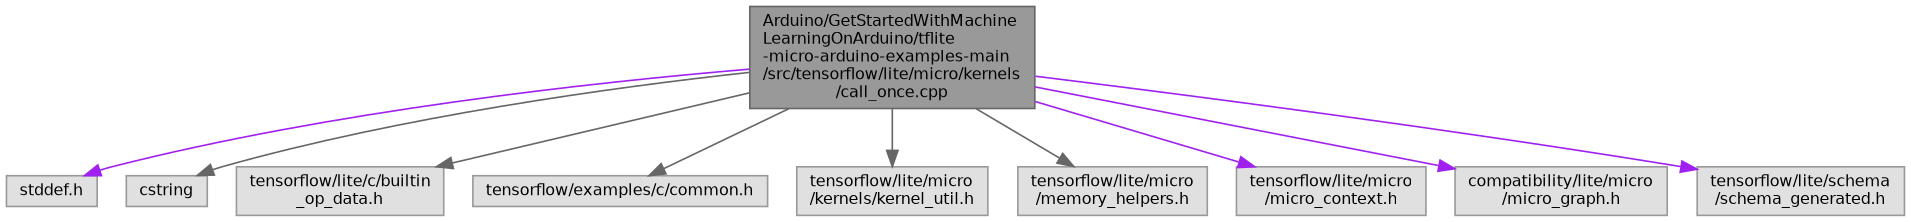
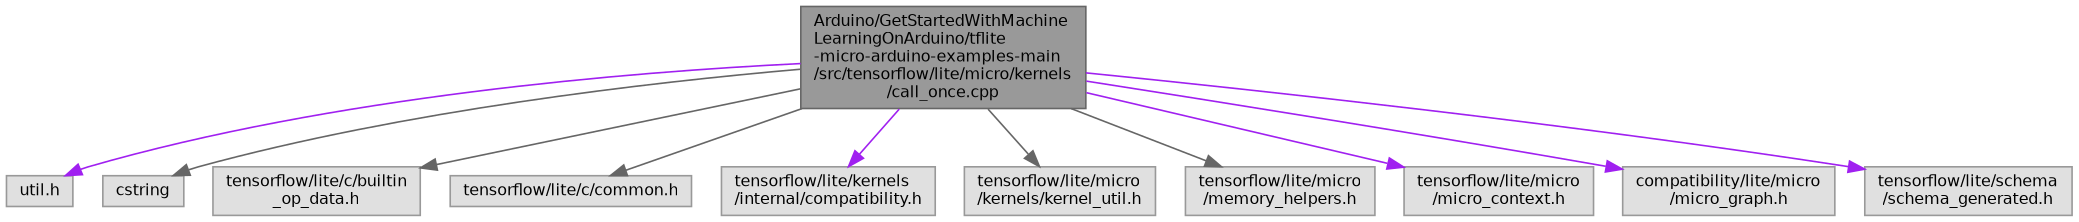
node "stddef.h": label "stddef.h" -> "util.h"
node "tensorflow/examples/c/common.h": label "tensorflow/examples/c/common.h" -> "tensorflow/lite/c/common.h"
node "tensorflow/lite/kernels /internal/compatibility.h": added
